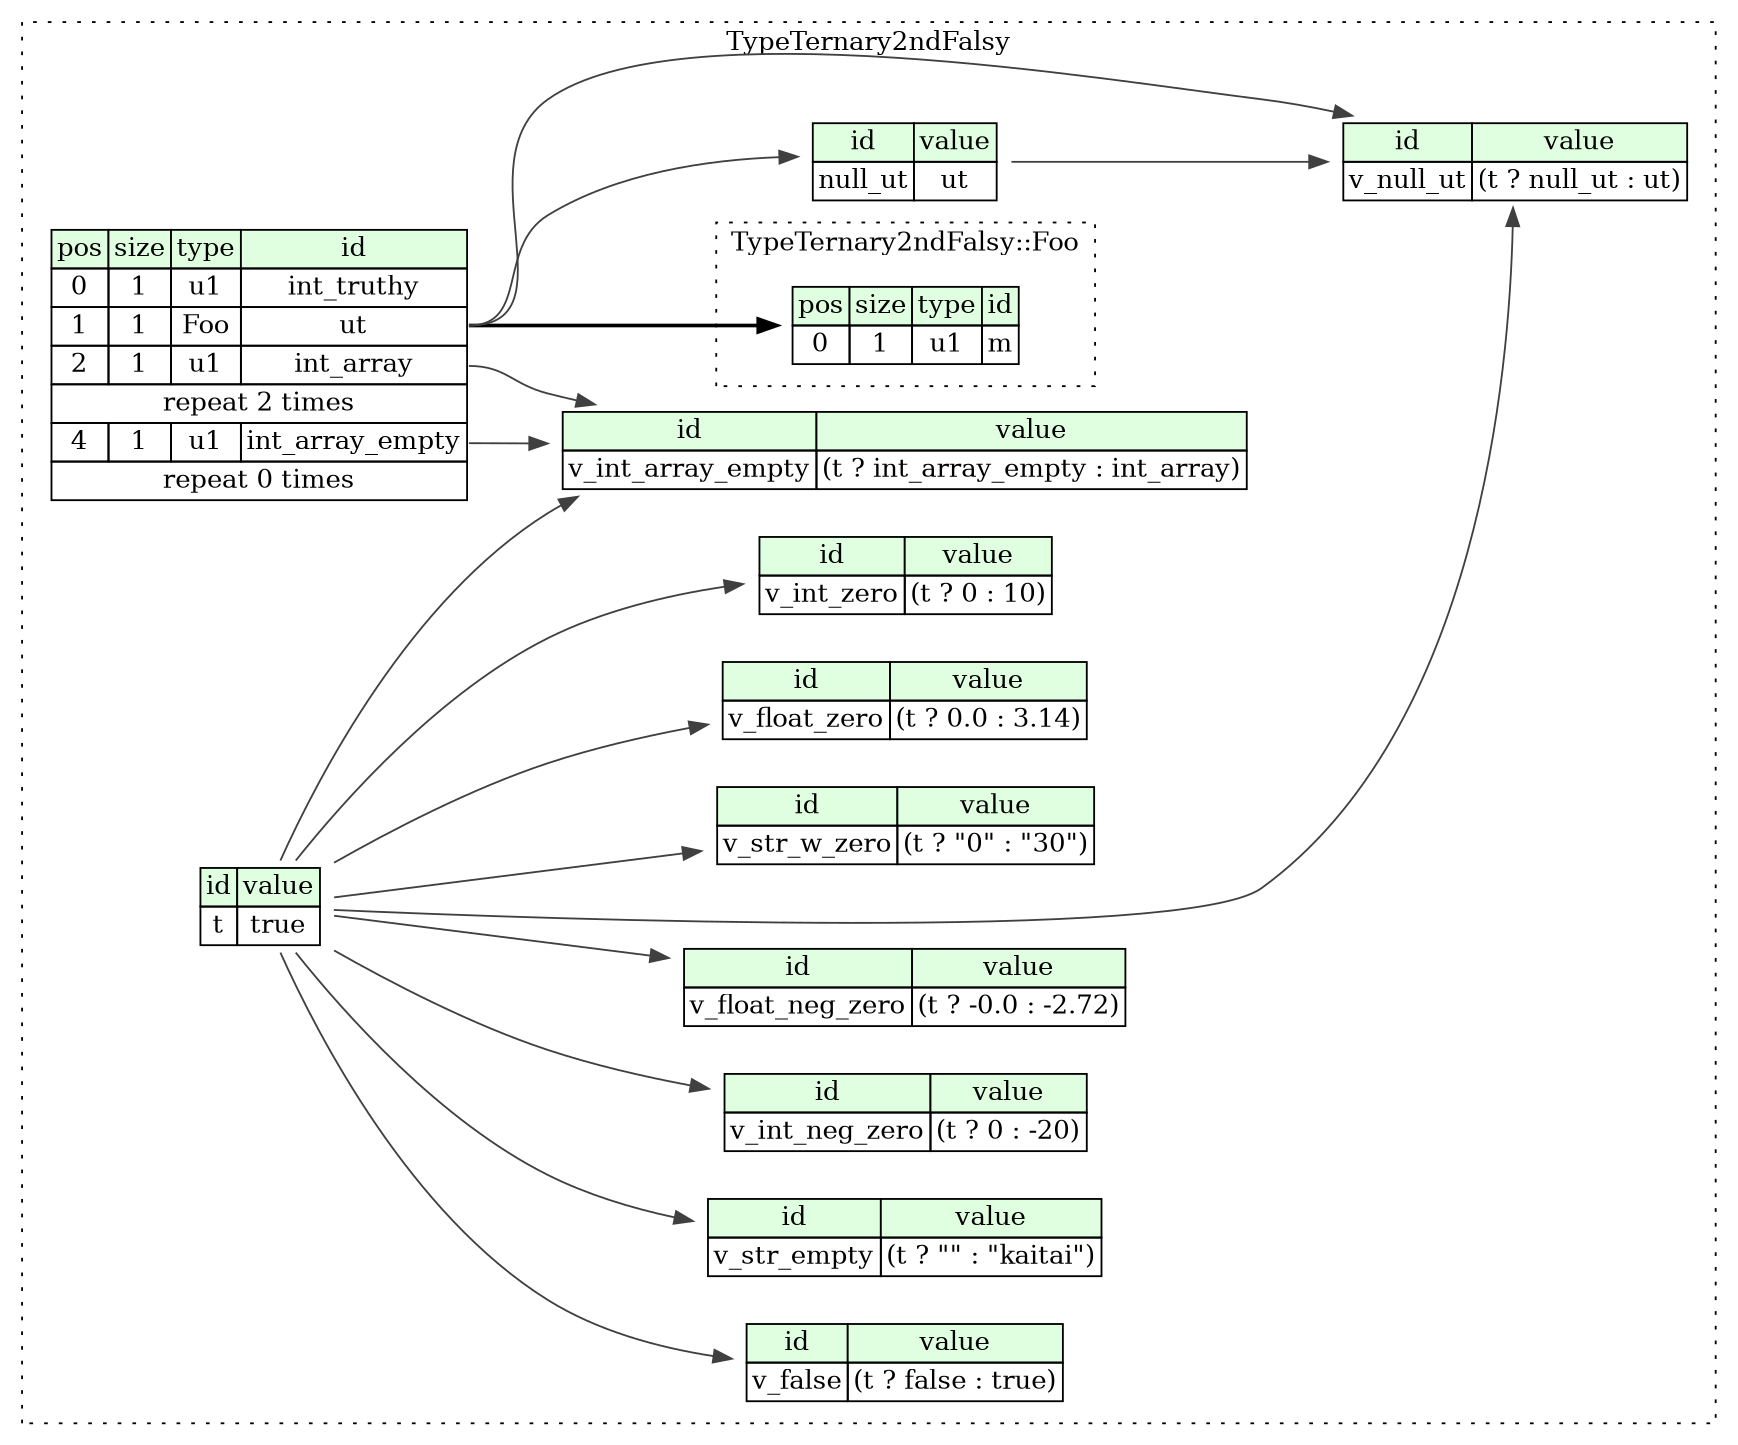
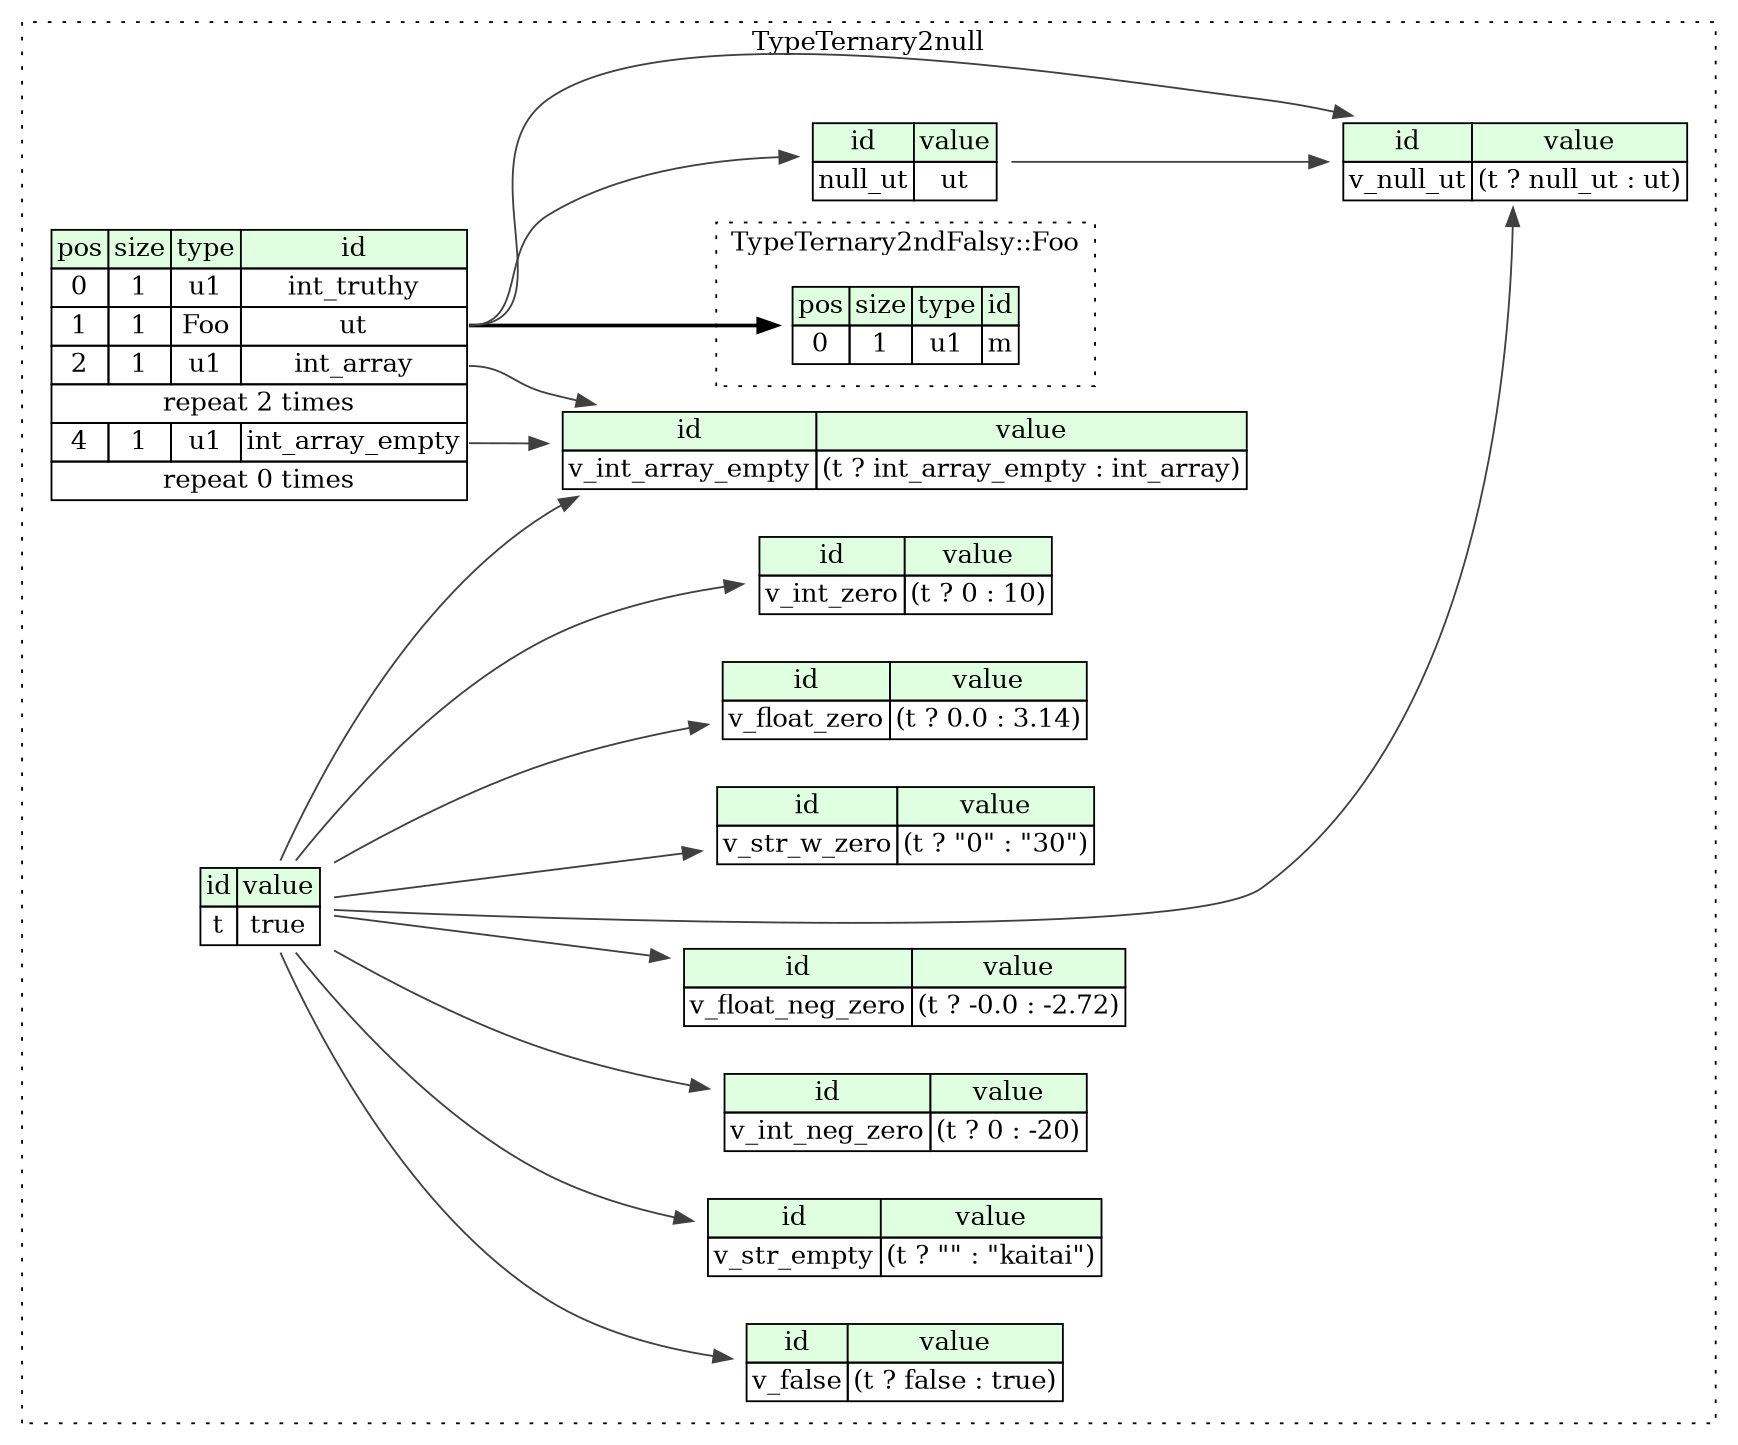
cluster "TypeTernary2ndFalsy": label "TypeTernary2ndFalsy" -> "TypeTernary2null"
